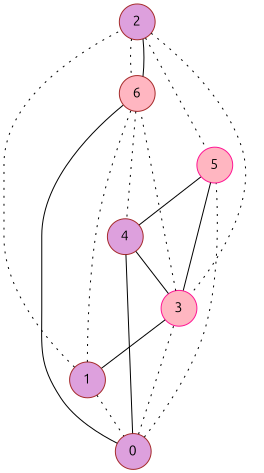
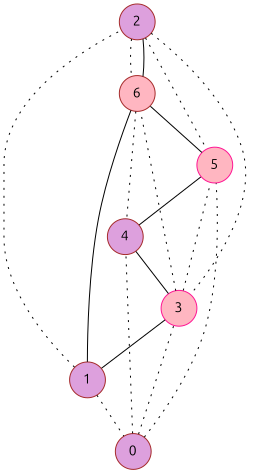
edge "6" -- "1": style dotted -> solid
edge "5" -- "3": style solid -> dotted
edge "6" -- "0": now "6" -- "5"
edge "4" -- "0": style solid -> dotted
